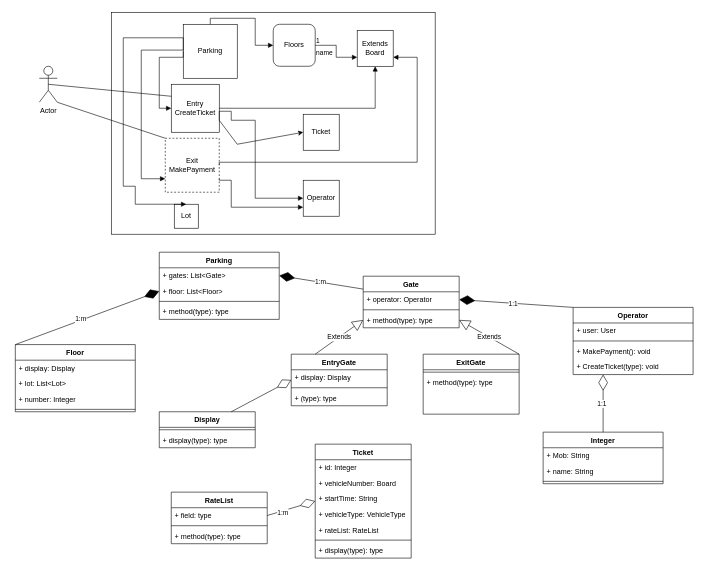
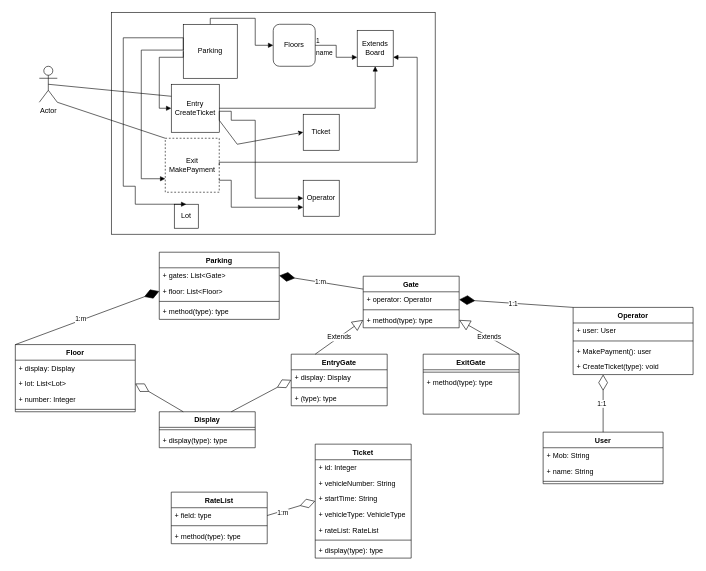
node "+ MakePayment(): void": label "+ MakePayment(): void" -> "+ MakePayment(): user"
edge "Display" -> "+ lot: List<Lot>": added
node "Integer": label "Integer" -> "User"
node "+ vehicleNumber: Board": label "+ vehicleNumber: Board" -> "+ vehicleNumber: String"
